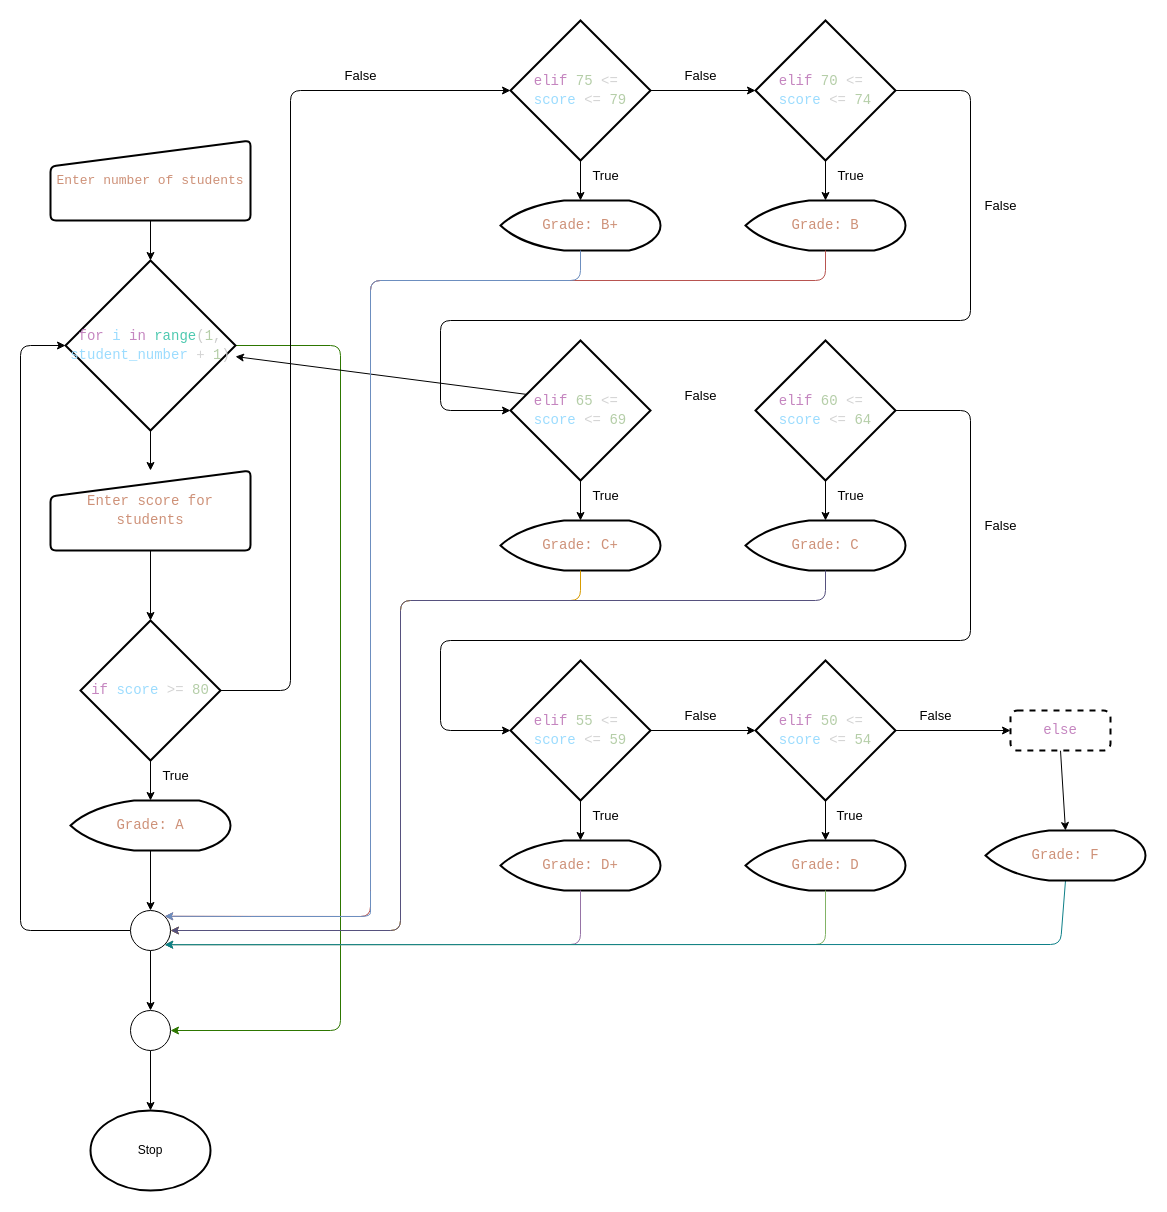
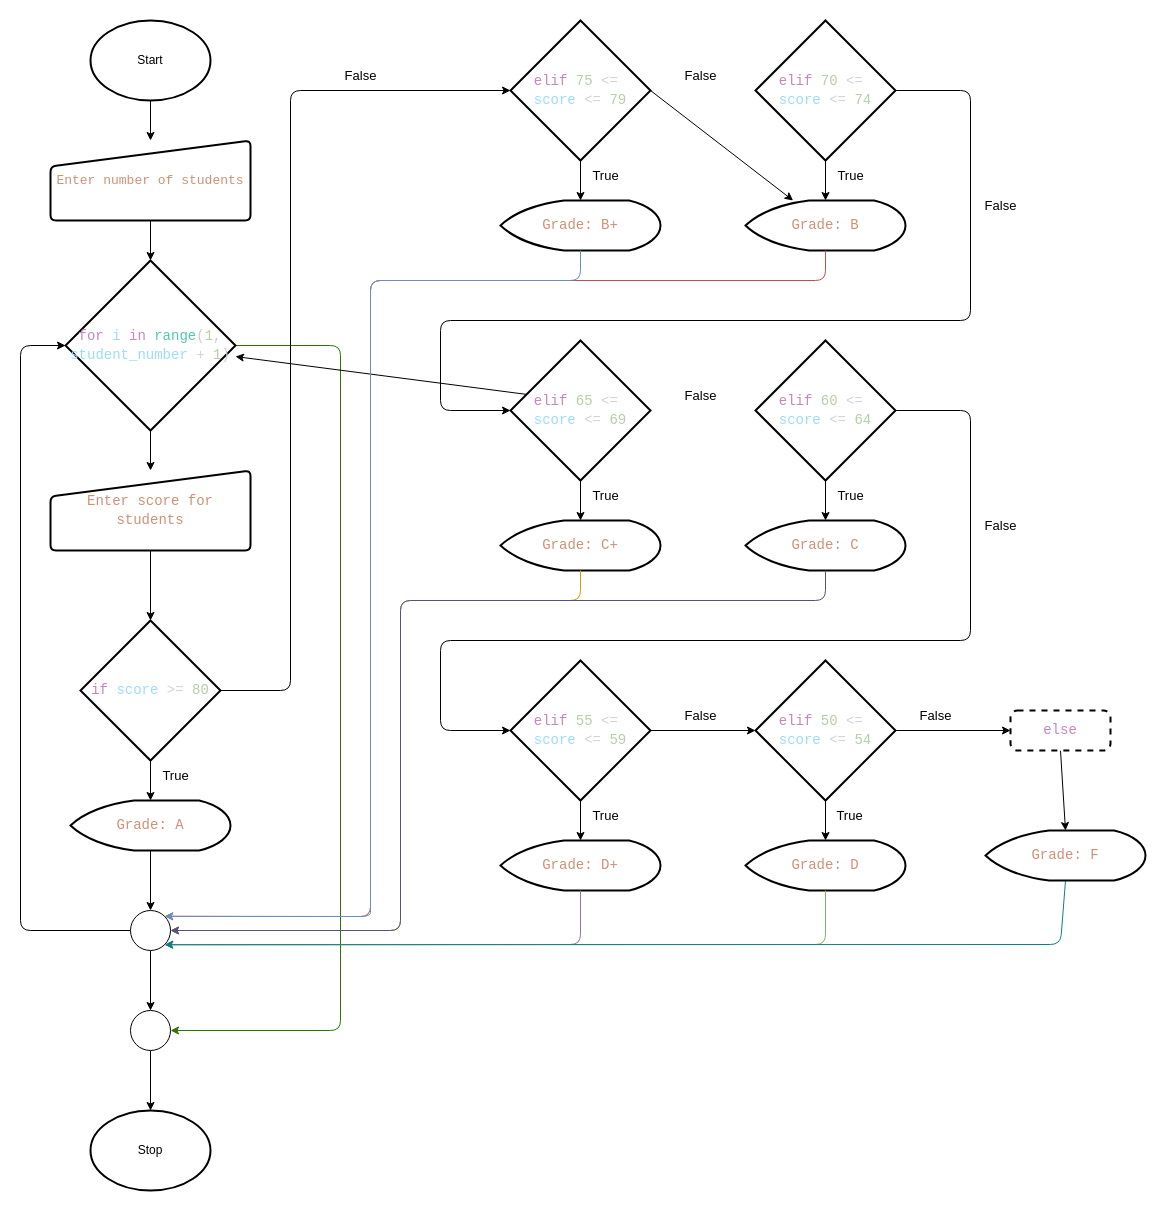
node "Start": added
edge "elif 75 <= score <= 79" -> "elif 70 <= score <= 74": now "elif 75 <= score <= 79" -> "Grade: B"
edge "Start" -> "Enter number of students": added
